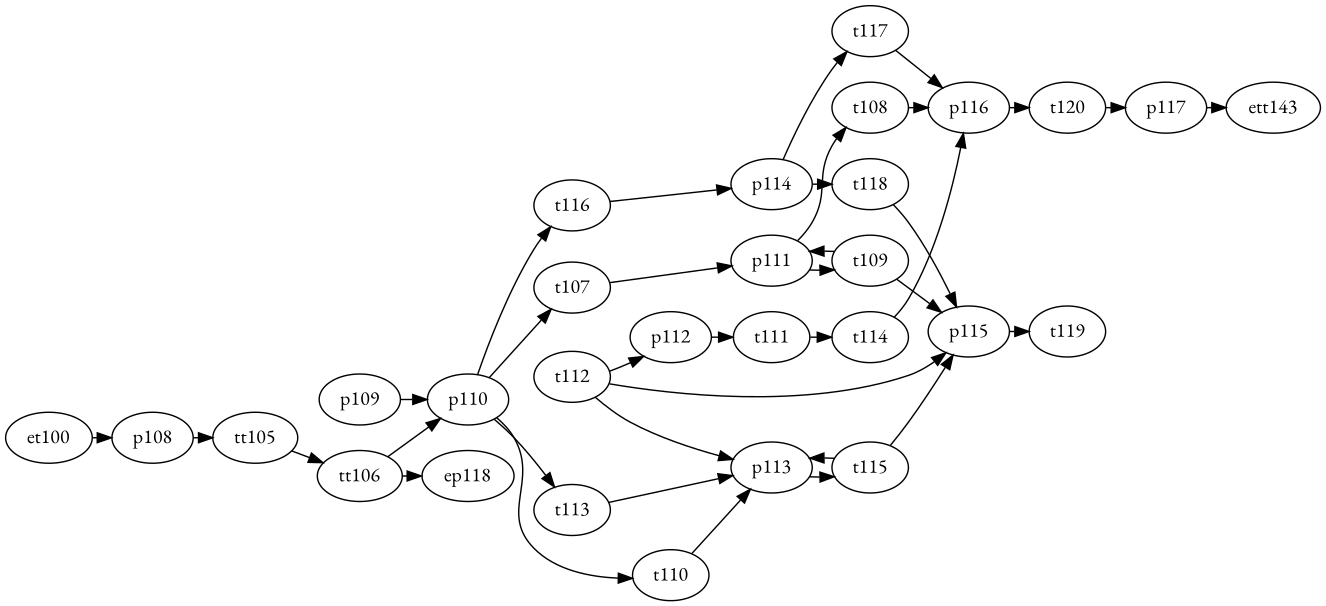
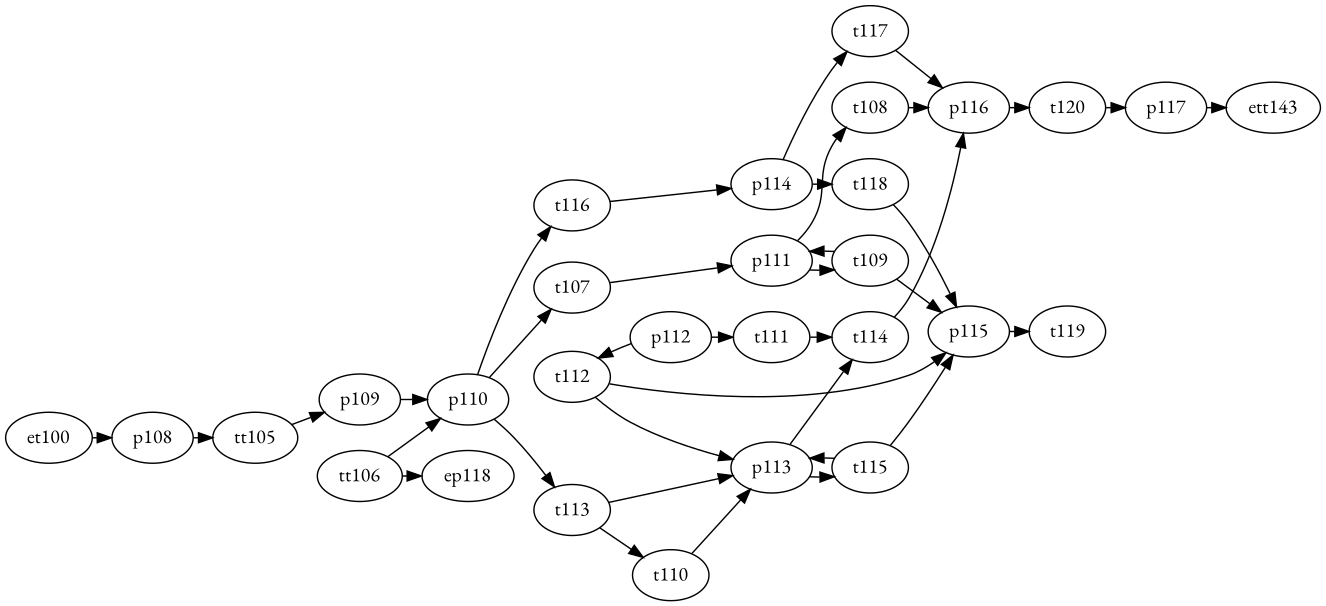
edge "t112" -> "p112": reversed
edge "p113" -> "t114": added
edge "tt105" -> "tt106": now "tt105" -> "p109"
edge "p110" -> "t110": now "t113" -> "t110"
